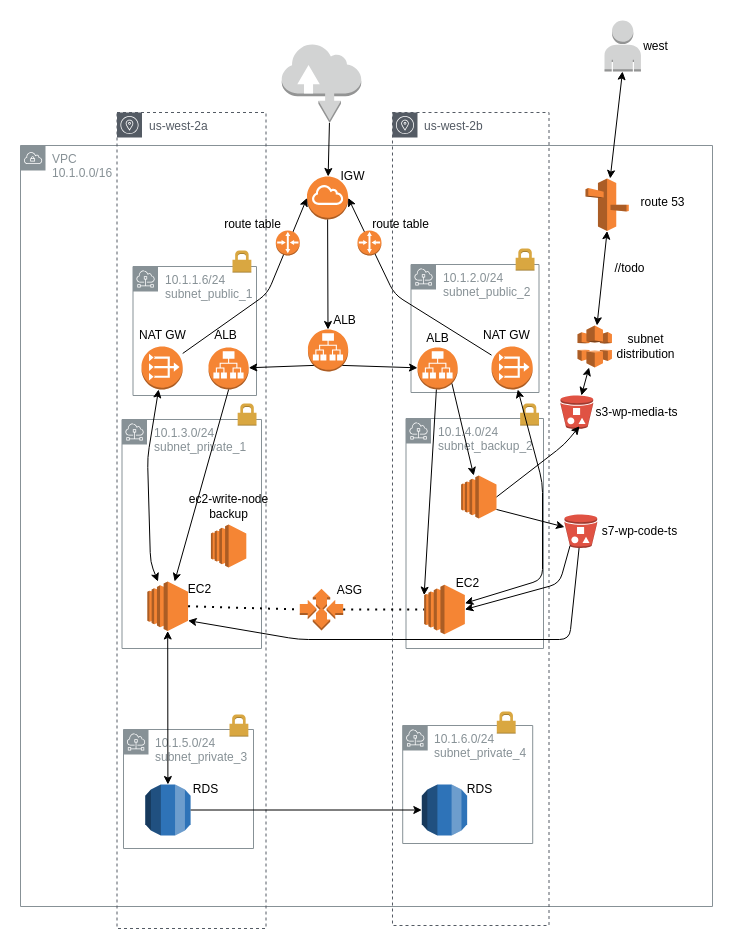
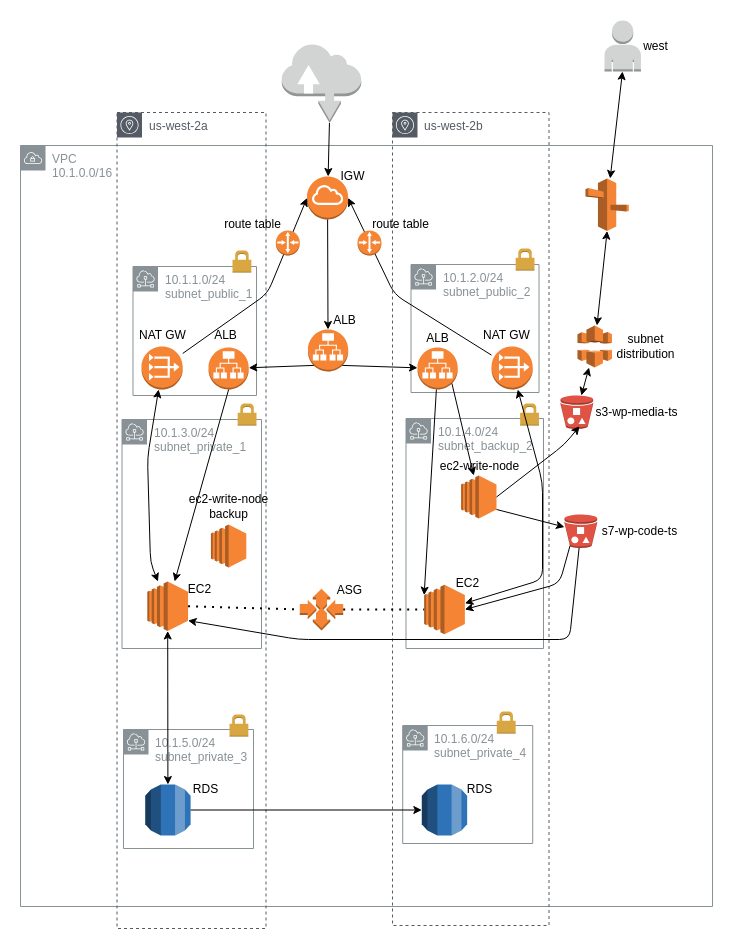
node "route 53": removed
node "//todo": removed
node "10.1.1.6/24 subnet_public_1": label "10.1.1.6/24 subnet_public_1" -> "10.1.1.0/24 subnet_public_1"
node "ec2-write-node": added
